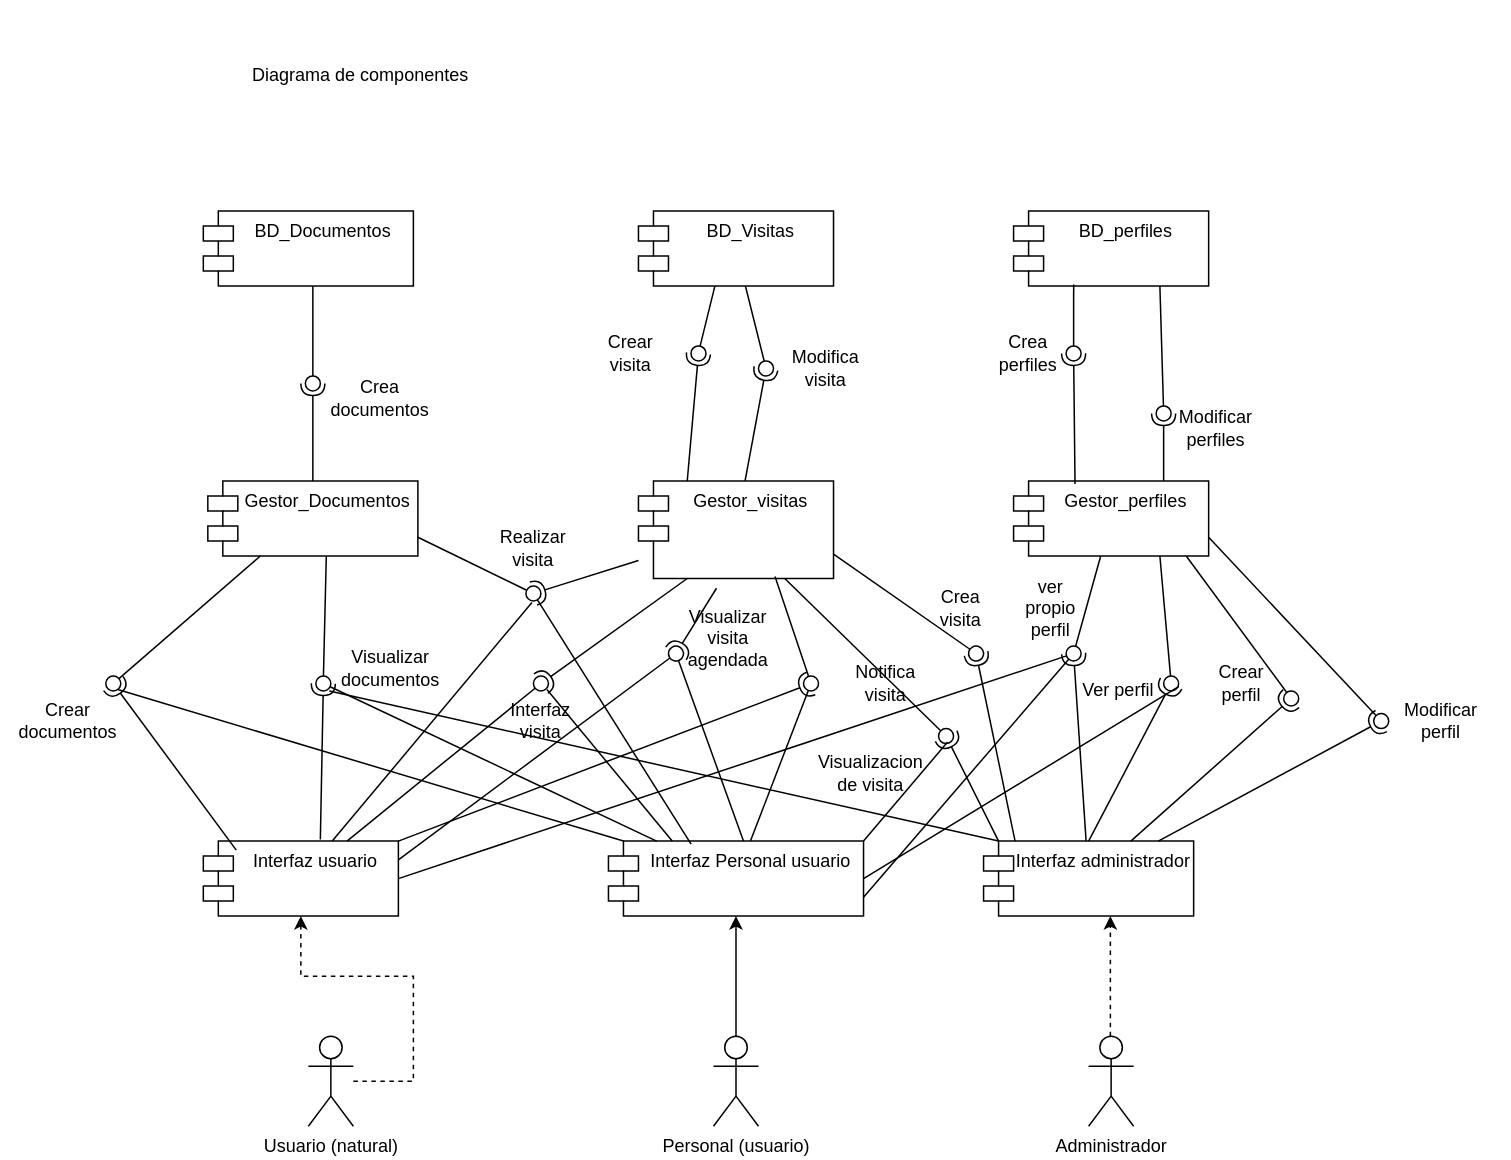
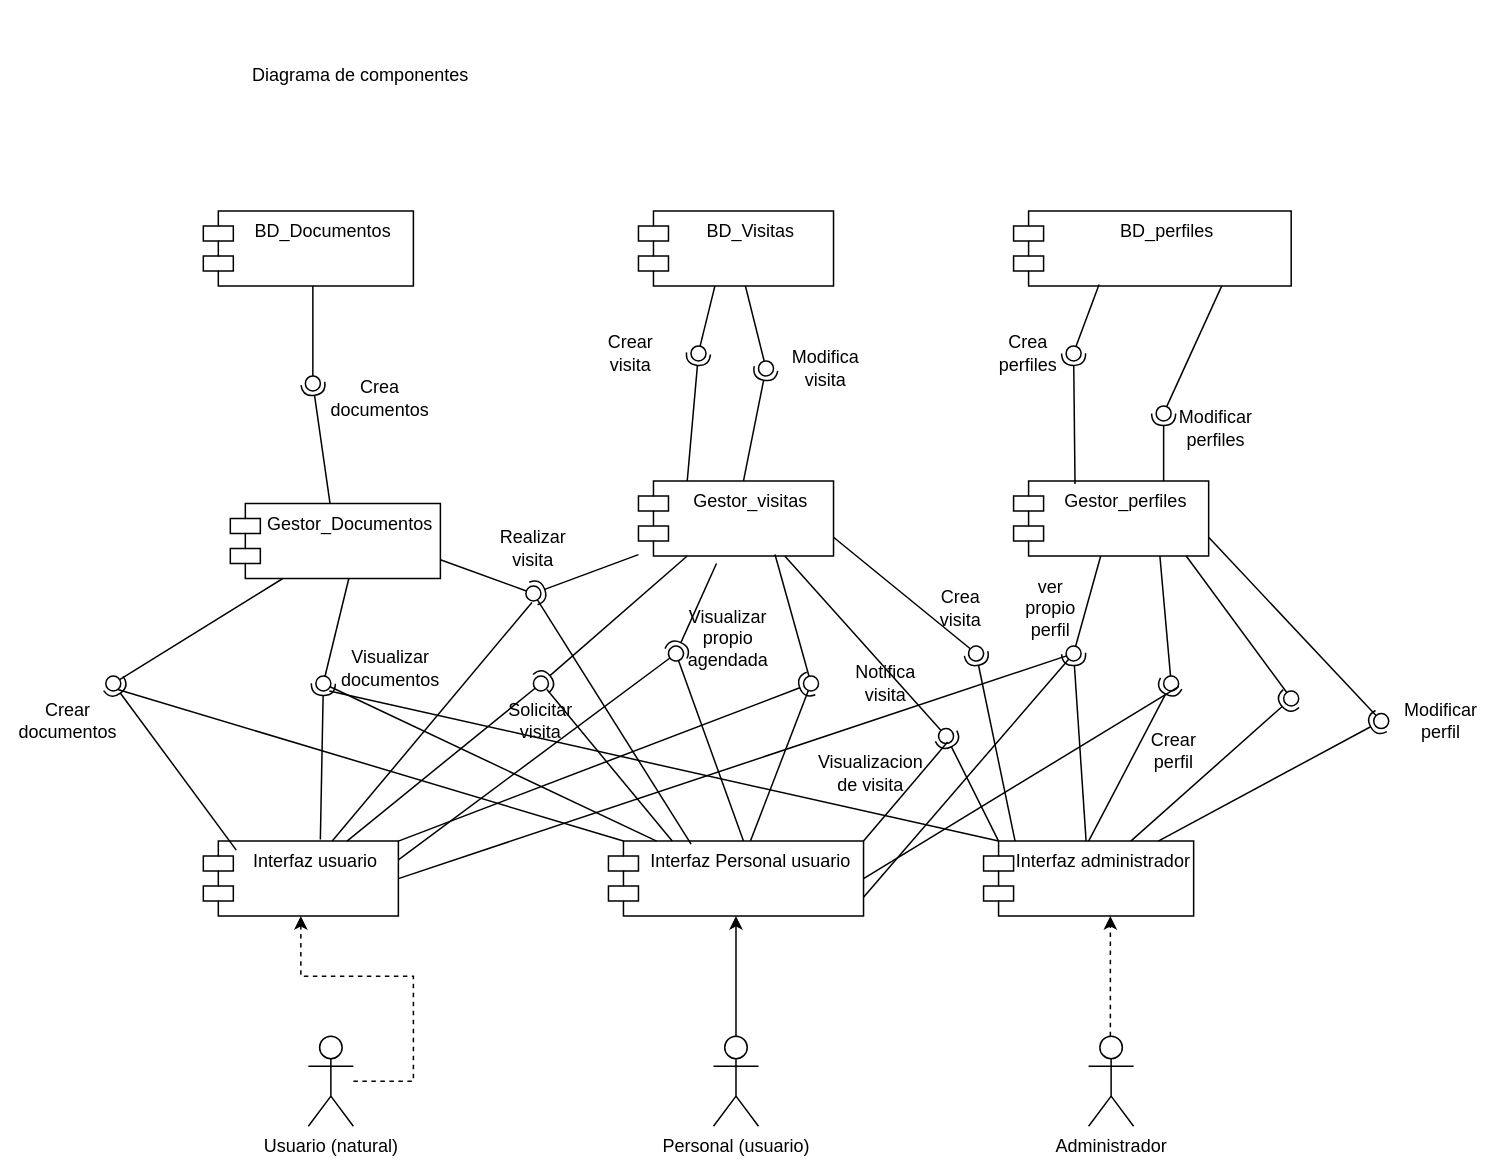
node "BD_perfiles": size 195x75 -> 278x75
node "Gestor_Documentos": moved (313, 518) -> (335, 541)
node "Gestor_visitas": size 195x98 -> 195x75
node "Visualizar visita agendada": label "Visualizar visita agendada" -> "Visualizar propio agendada"
node "Crear perfil": moved (1241, 683) -> (1174, 751)
node "Ver perfil": removed
node "Interfaz visita": label "Interfaz visita" -> "Solicitar visita"
